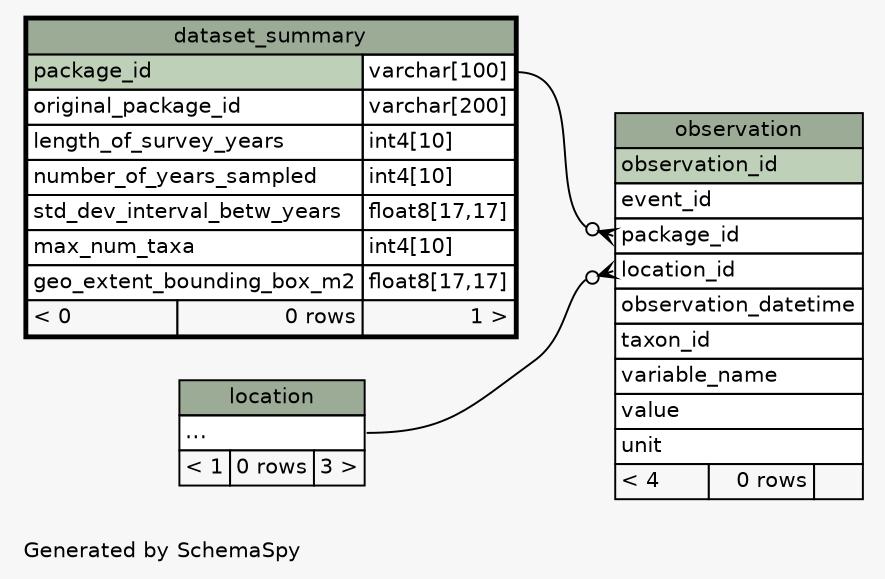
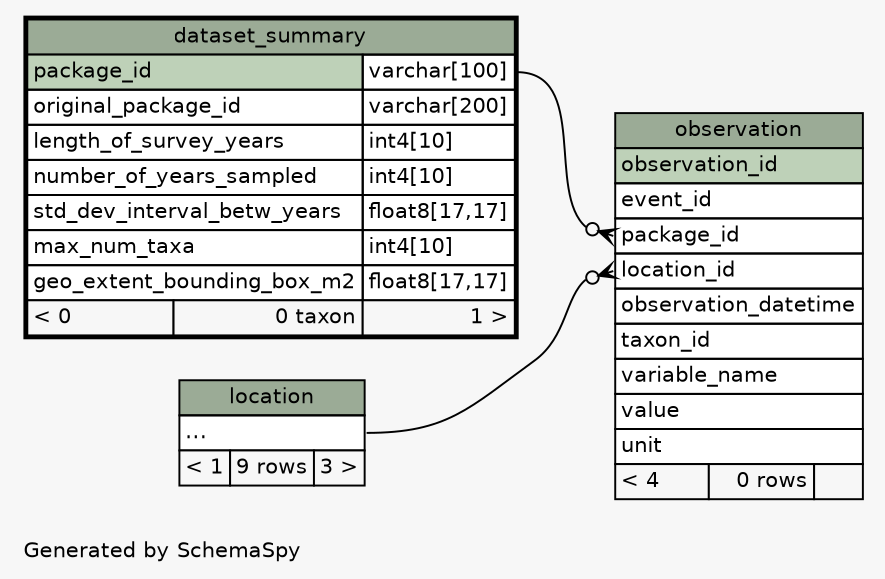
node "dataset_summary": text "0 rows" -> "0 taxon"
node "location": text "0 rows" -> "9 rows"
